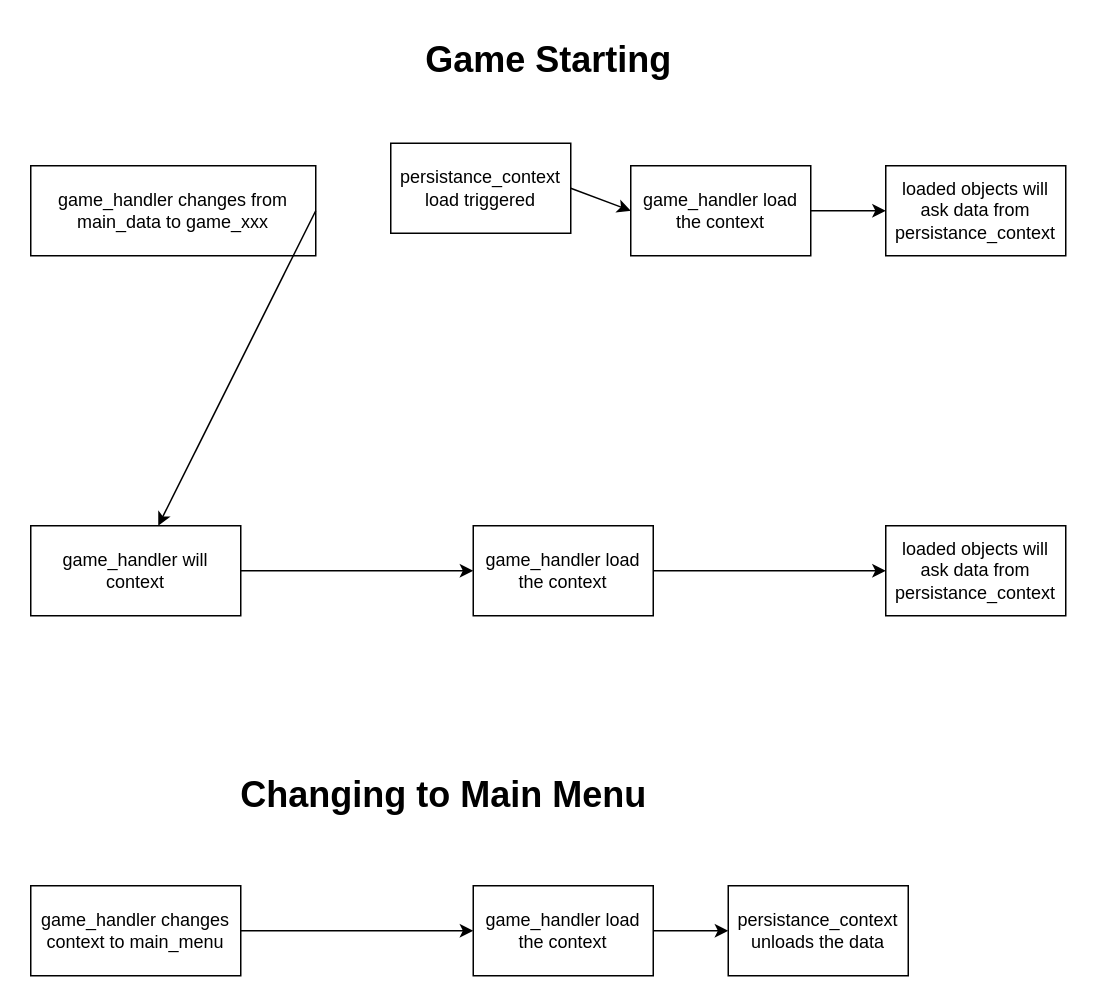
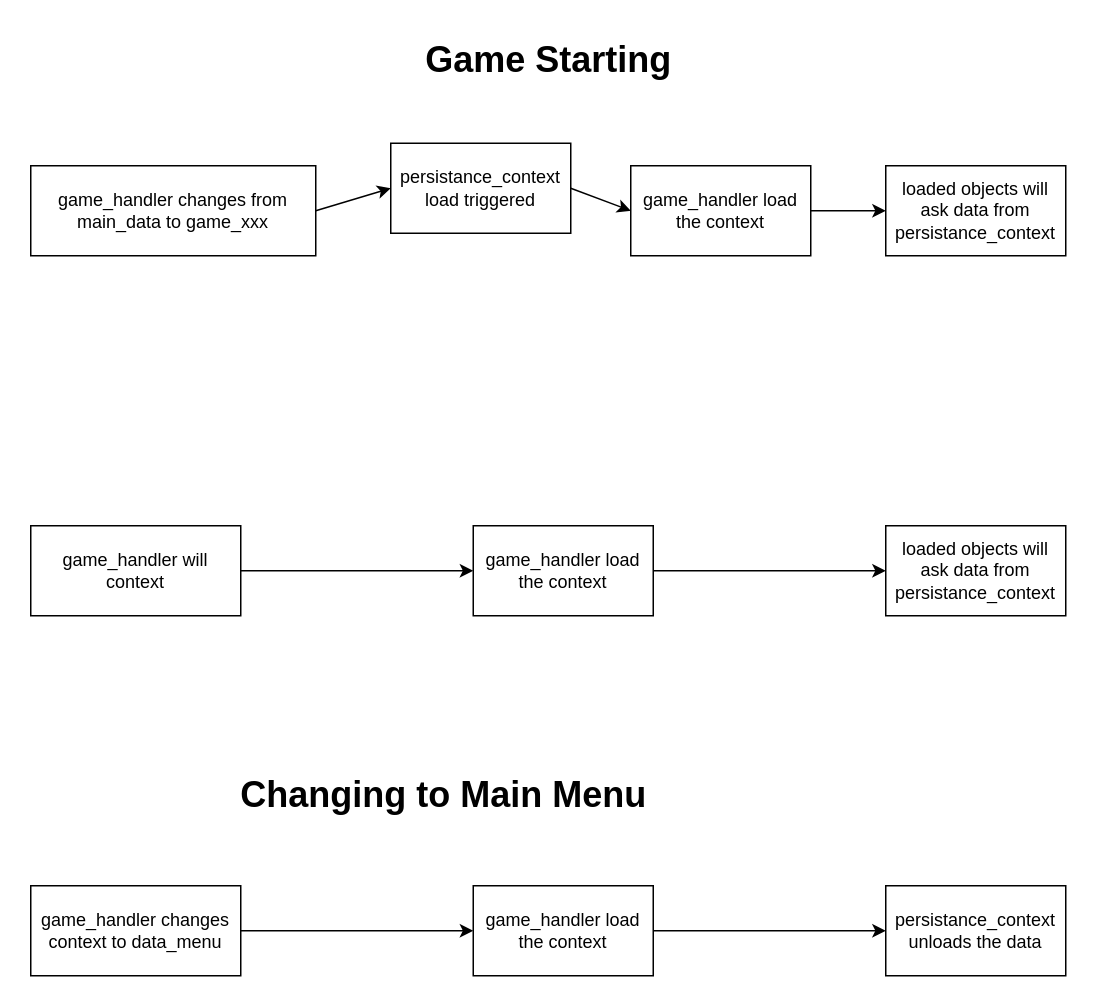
edge "game_handler changes from main_data to game_xxx" -> "game_handler will context": now "game_handler changes from main_data to game_xxx" -> "persistance_context load triggered"
node "game_handler changes context to main_menu": label "game_handler changes context to main_menu" -> "game_handler changes context to data_menu"
node "persistance_context unloads the data": moved (818, 931) -> (976, 931)
